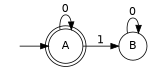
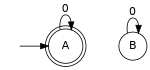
edge "A" -> "B": removed, label "1"
